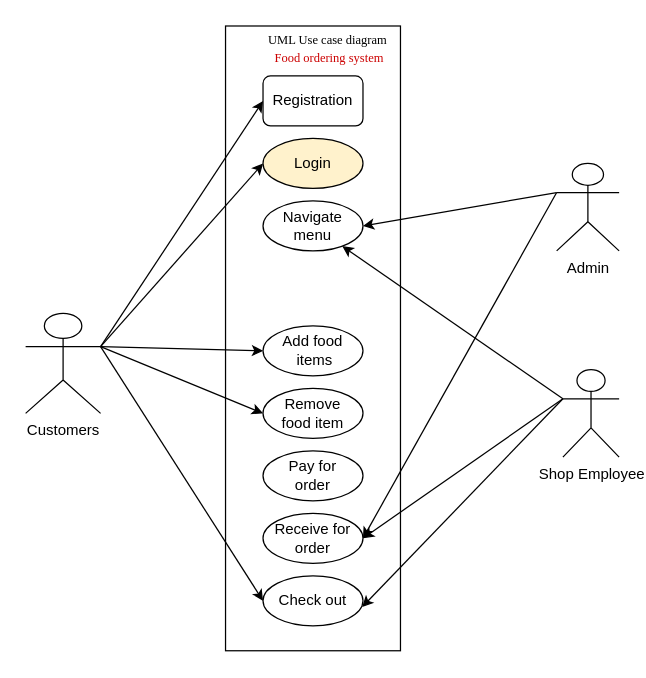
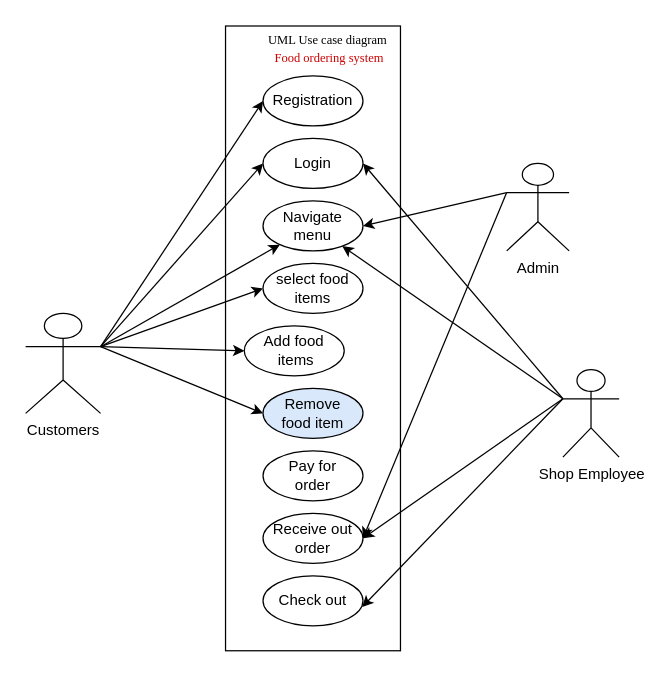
node "Registration": shape rounded rectangle -> ellipse
node "Login": fillcolor #fff2cc -> #ffffff
node "Admin": moved (588, 207) -> (538, 207)
node "select food items": added
edge "Shop Employee" -> "Login": added
edge "Customers" -> "select food items": added
node "Add food items": moved (313, 351) -> (294, 351)
node "Remove food item": fillcolor #ffffff -> #dae8fc
edge "Customers" -> "Check out": now "Customers" -> "Navigate menu"
node "Receive for order": label "Receive for order" -> "Receive out order"
